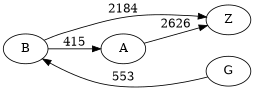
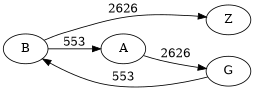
edge "B" -> "Z": label "2184" -> "2626"
edge "A" -> "Z": now "A" -> "G"
edge "B" -> "A": label "415" -> "553"
